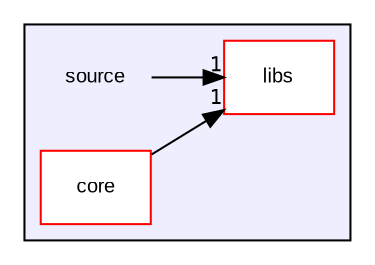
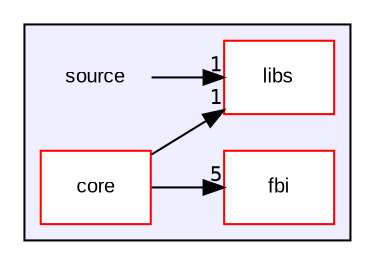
node "fbi": added
